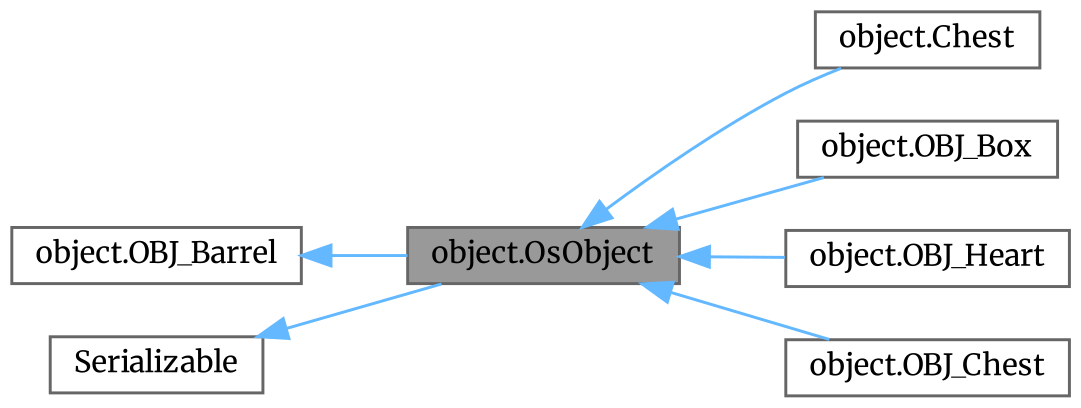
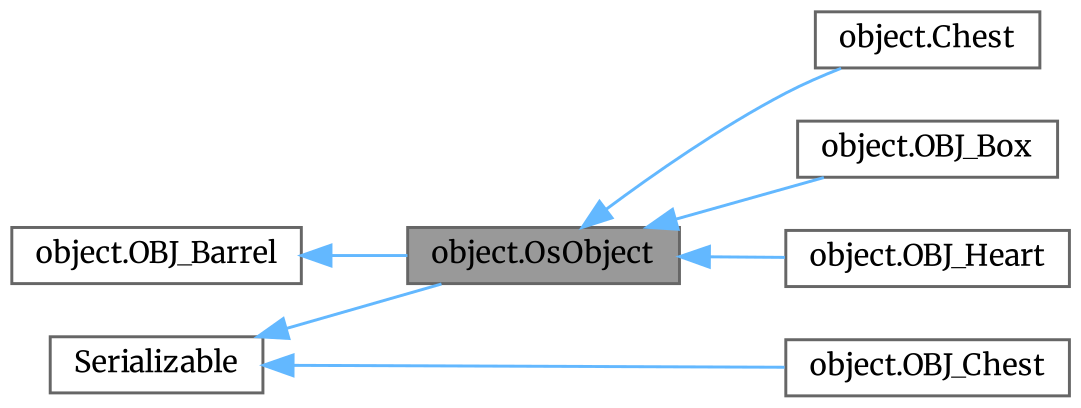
edge "object.OBJ_Chest" -> "object.OsObject": now "object.OBJ_Chest" -> "Serializable"
